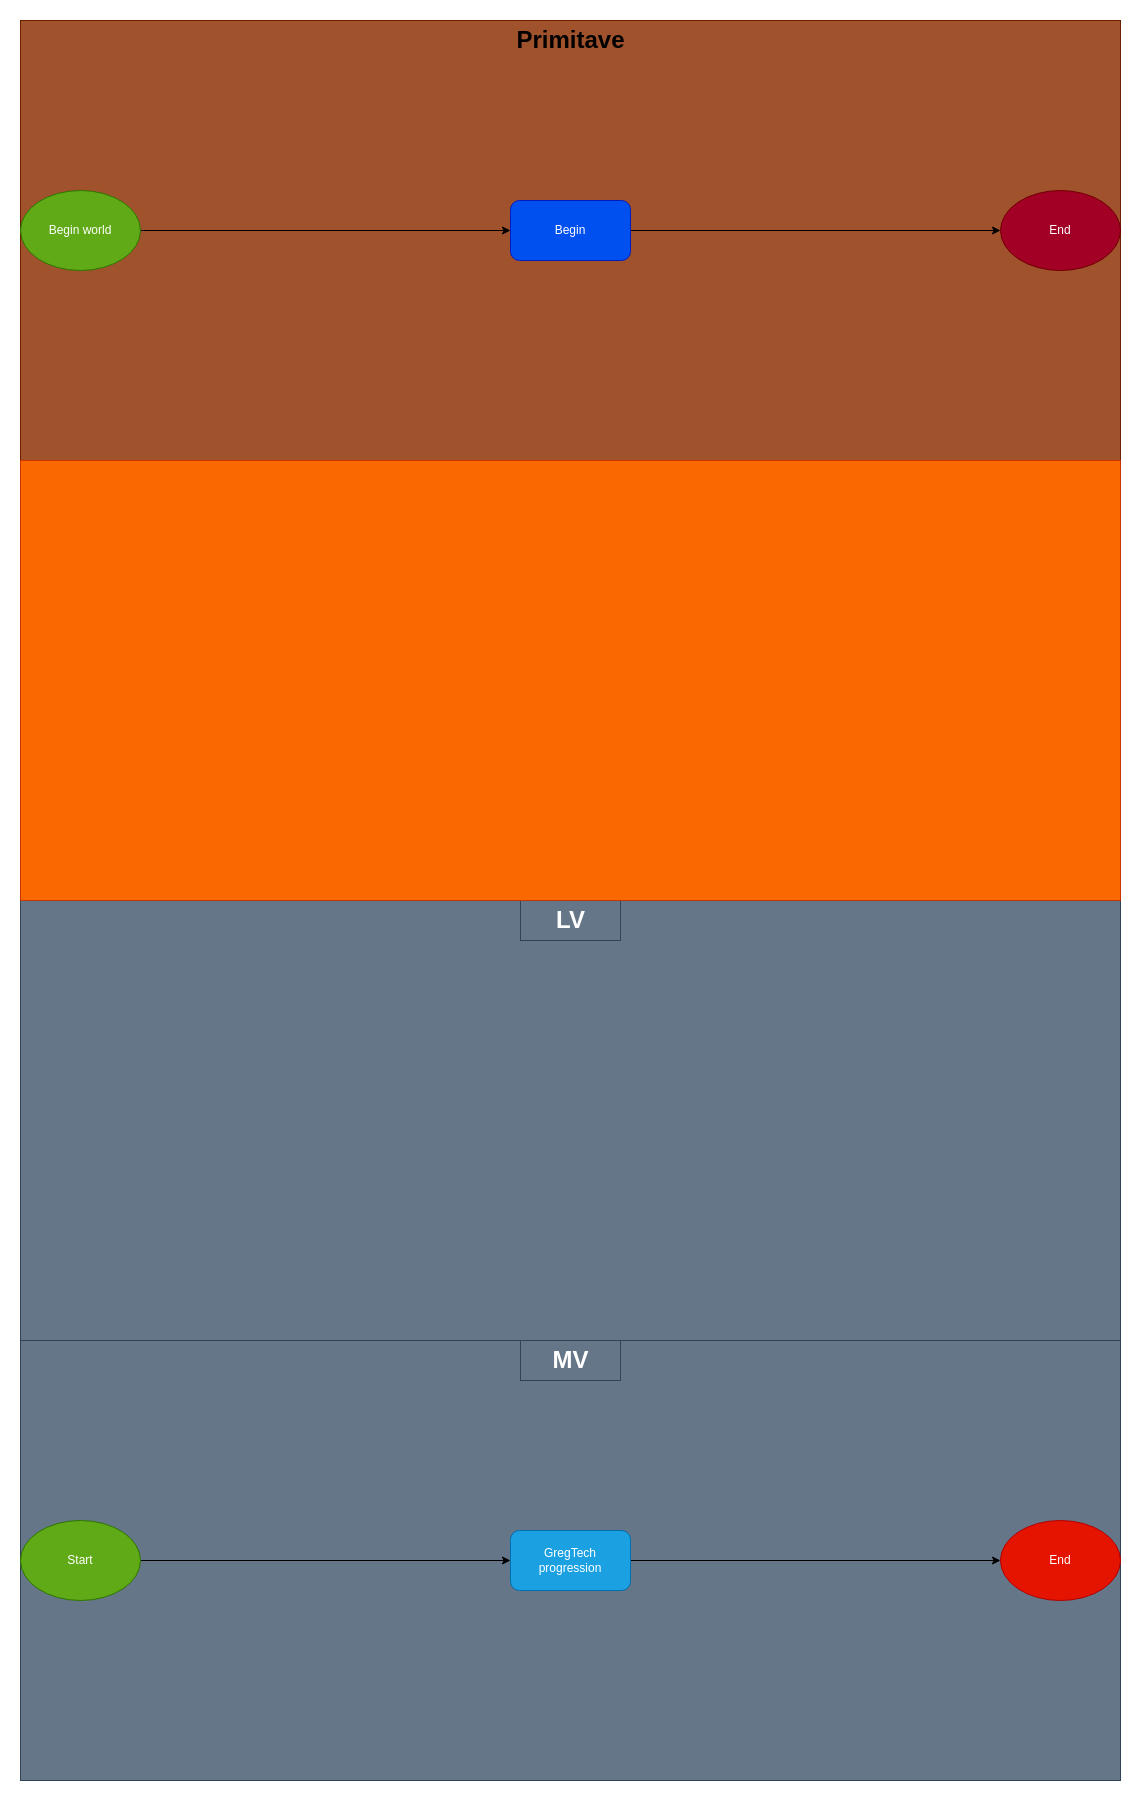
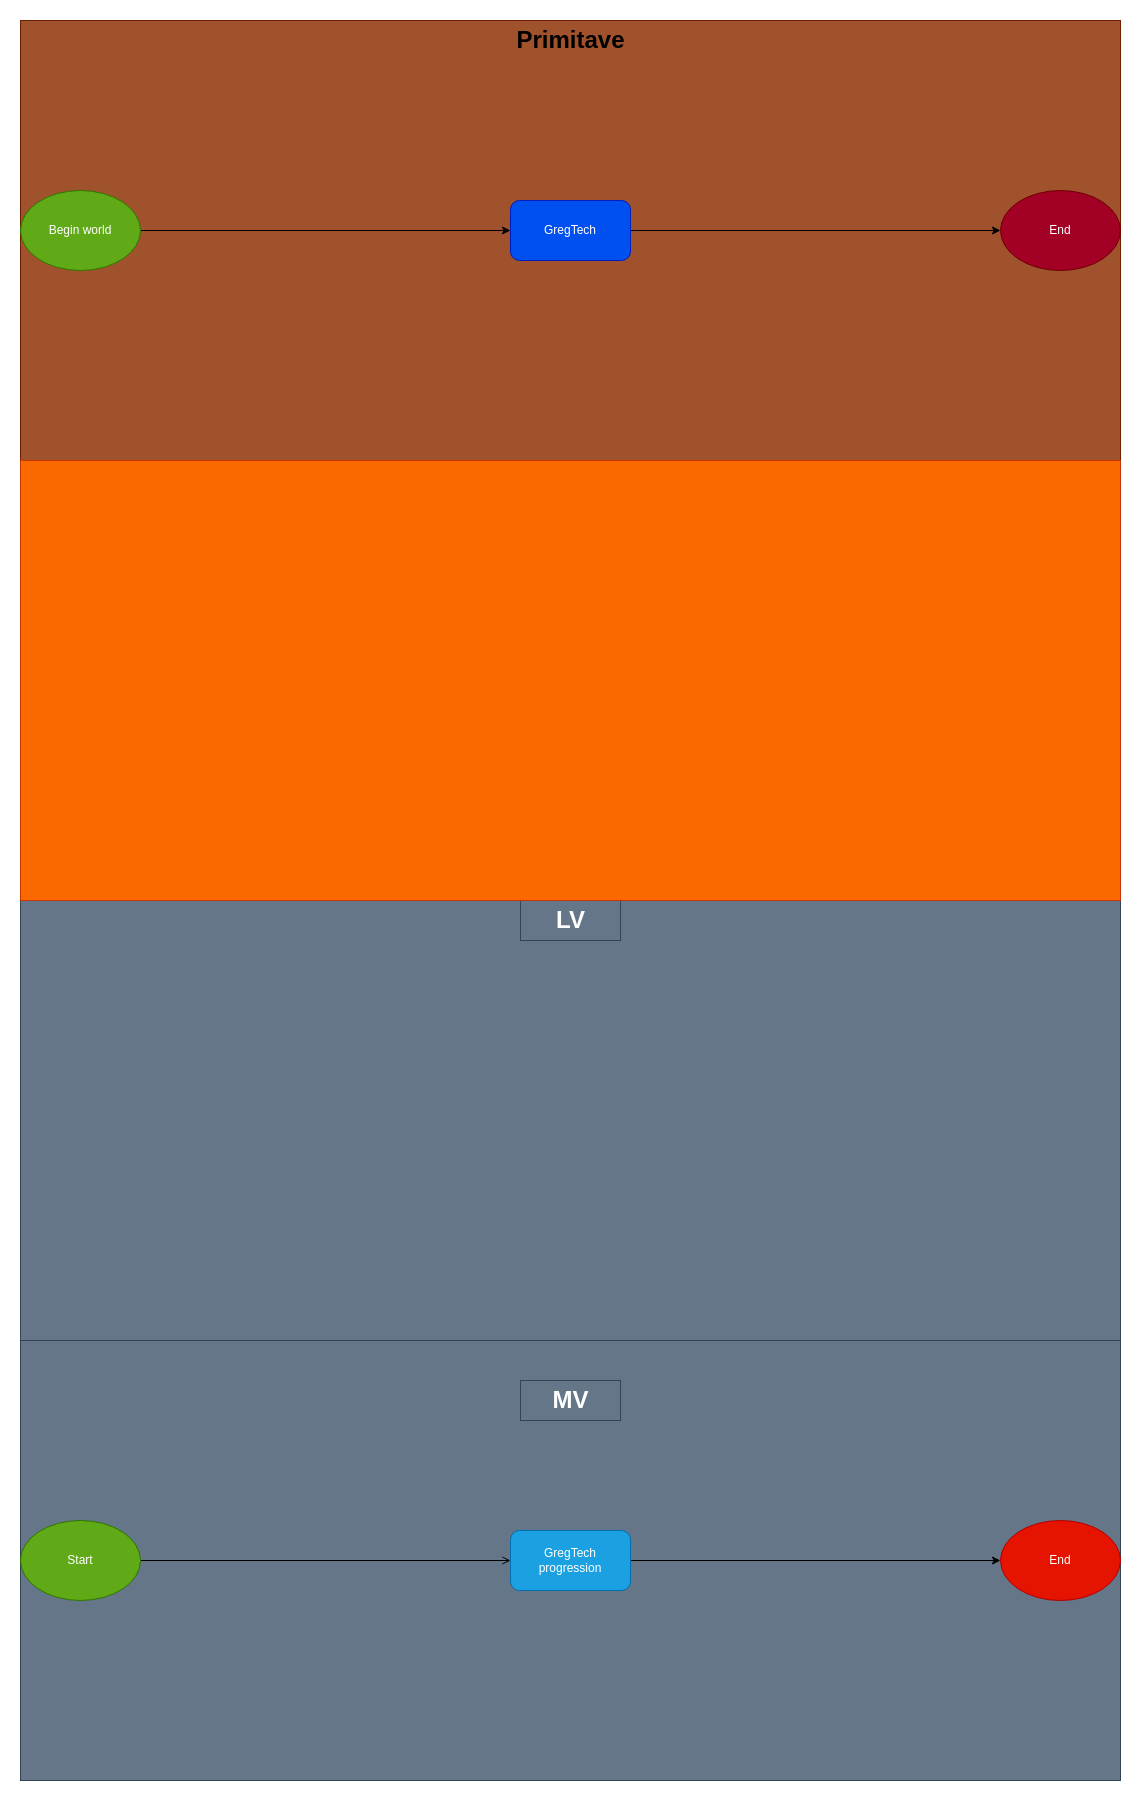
node "Begin": label "Begin" -> "GregTech"
node "MV": moved (571, 1361) -> (571, 1401)
edge "Start" -> "GregTech progression": arrowhead classic -> open
